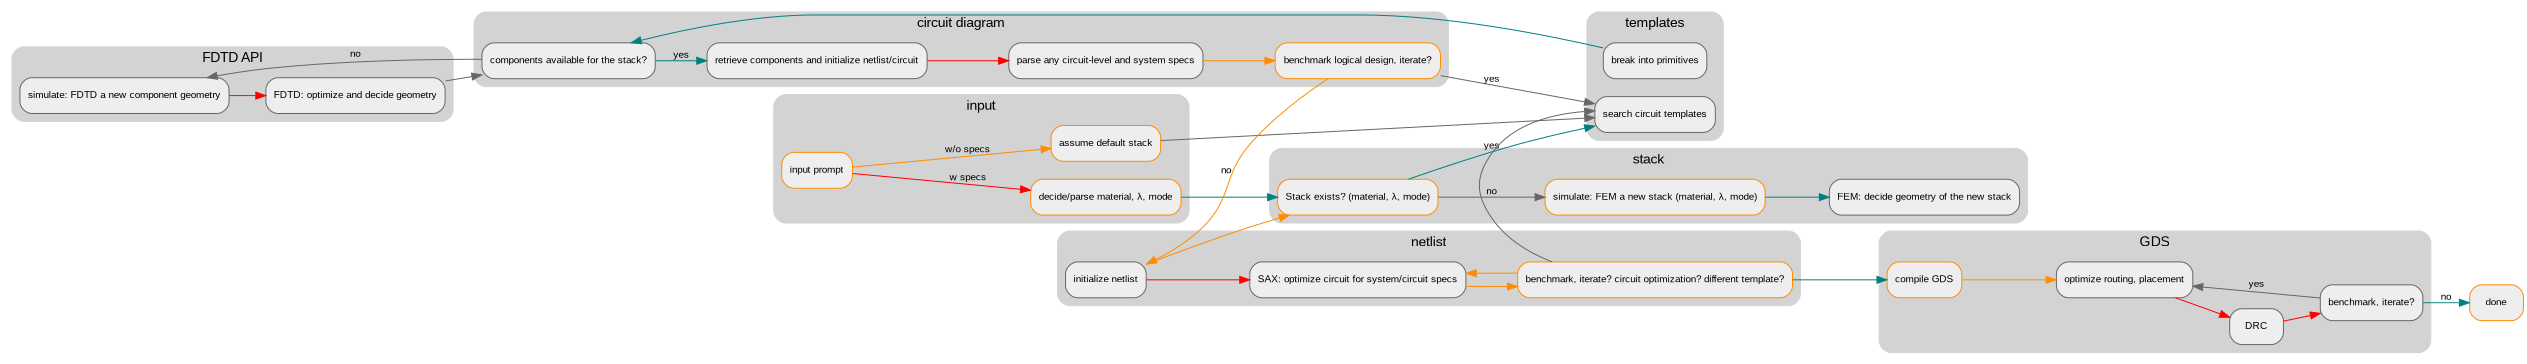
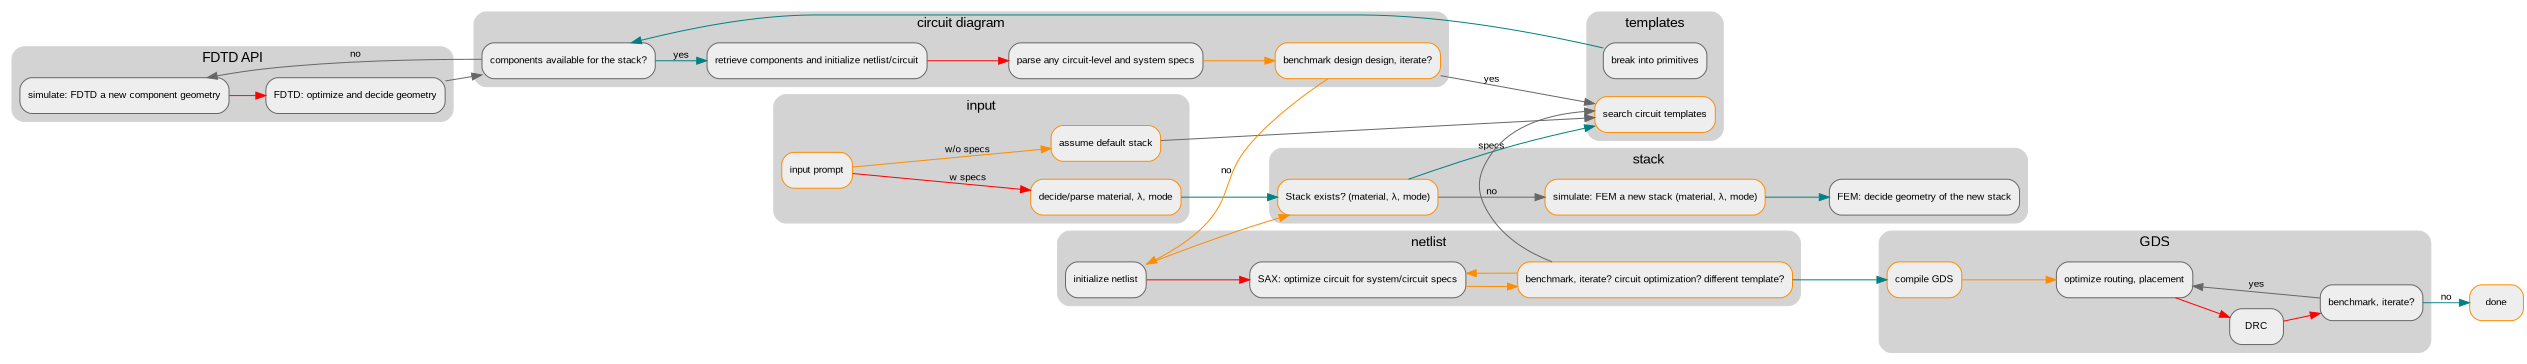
node "benchmark logical design, iterate?": label "benchmark logical design, iterate?" -> "benchmark design design, iterate?"
node "search circuit templates": color gray40 -> darkorange
edge "Stack exists? (material, λ, mode)" -> "search circuit templates": label "yes" -> "specs"
